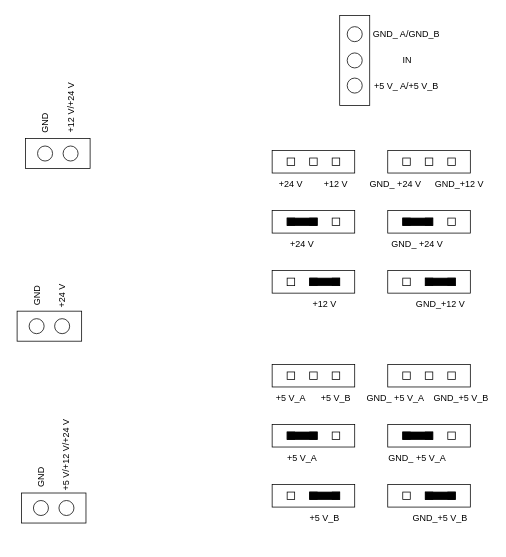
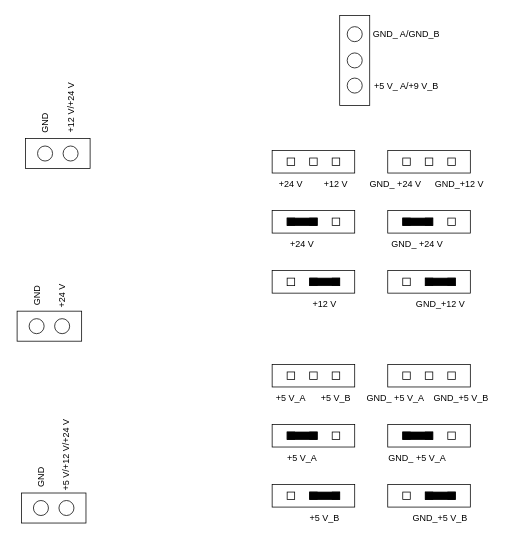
node "IN": removed
node "+5 V_ A/+5 V_B": label "+5 V_ A/+5 V_B" -> "+5 V_ A/+9 V_B"
